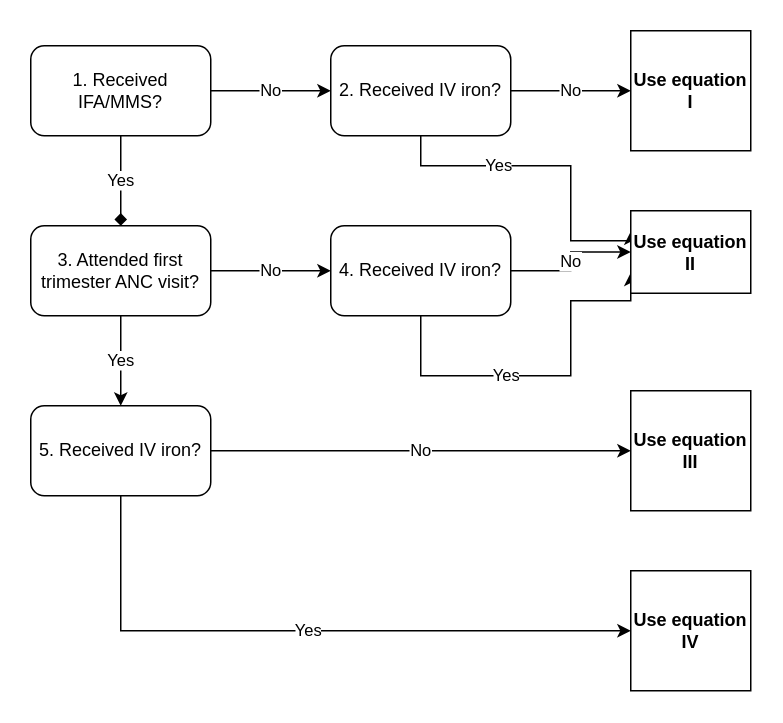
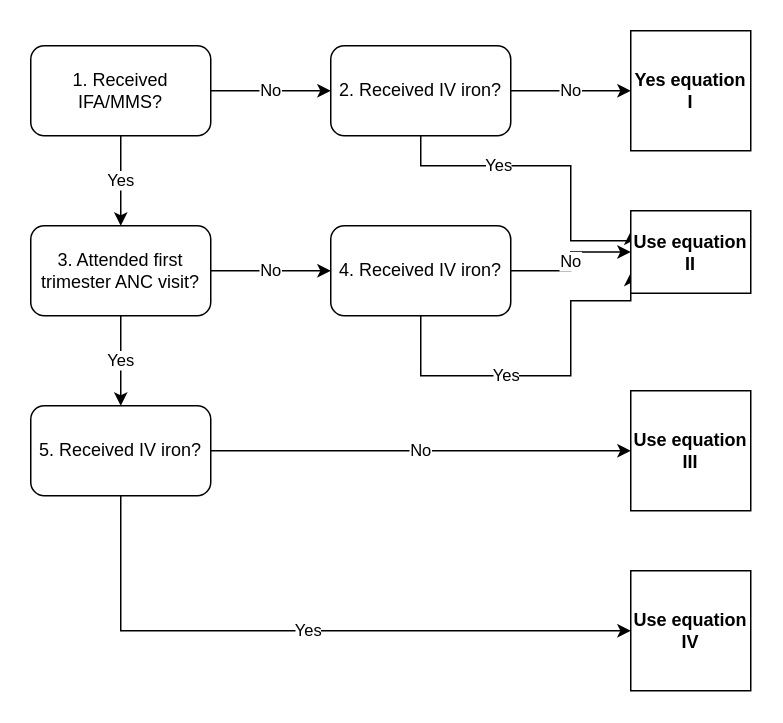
node "Use equation I": label "Use equation I" -> "Yes equation I"
edge "1. Received IFA/MMS?" -> "3. Attended first trimester ANC visit?": arrowhead diamond -> classic
